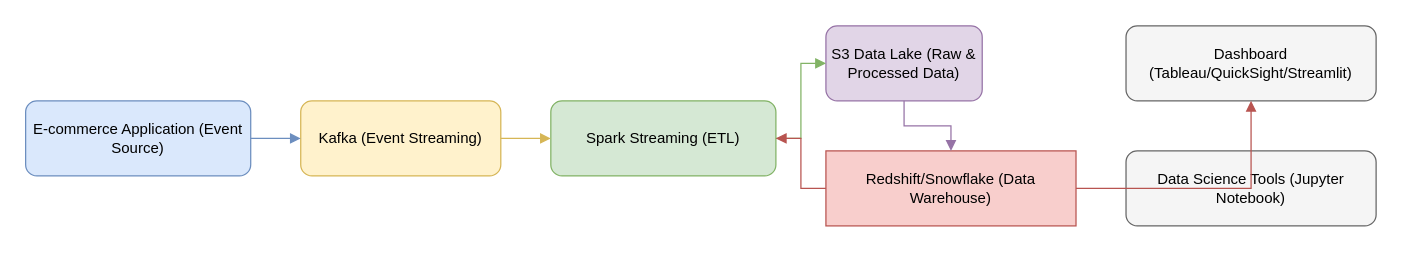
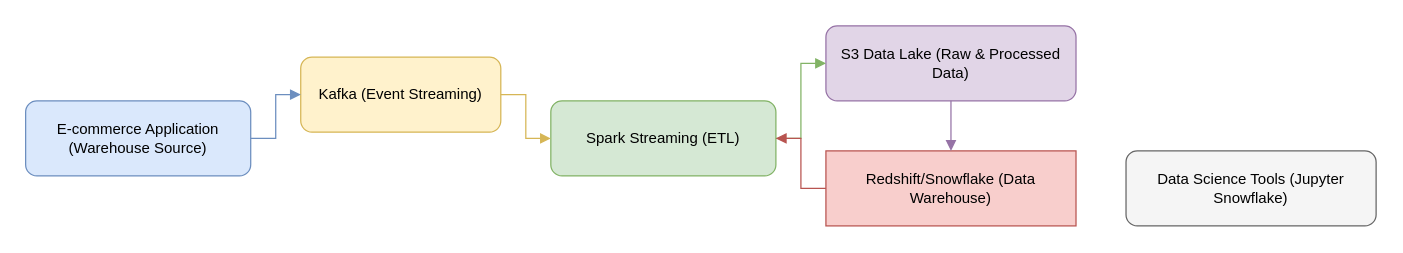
node "S3 Data Lake (Raw & Processed Data)": size 156x75 -> 250x75
node "Dashboard (Tableau/QuickSight/Streamlit)": removed
node "E-commerce Application (Event Source)": label "E-commerce Application (Event Source)" -> "E-commerce Application (Warehouse Source)"
node "Kafka (Event Streaming)": moved (401, 138) -> (401, 94)
edge "Redshift/Snowflake (Data Warehouse)" -> "Dashboard (Tableau/QuickSight/Streamlit)": removed
node "Data Science Tools (Jupyter Notebook)": label "Data Science Tools (Jupyter Notebook)" -> "Data Science Tools (Jupyter Snowflake)"
